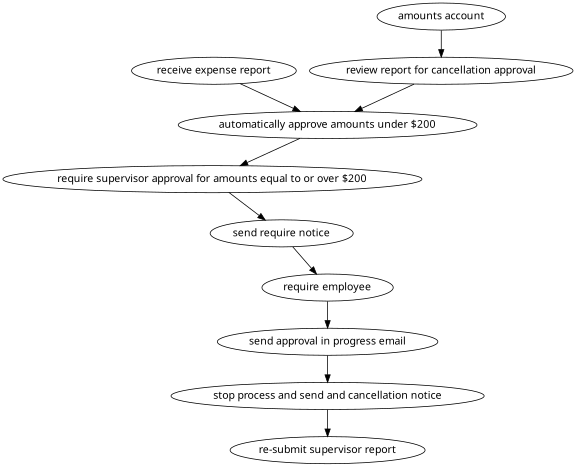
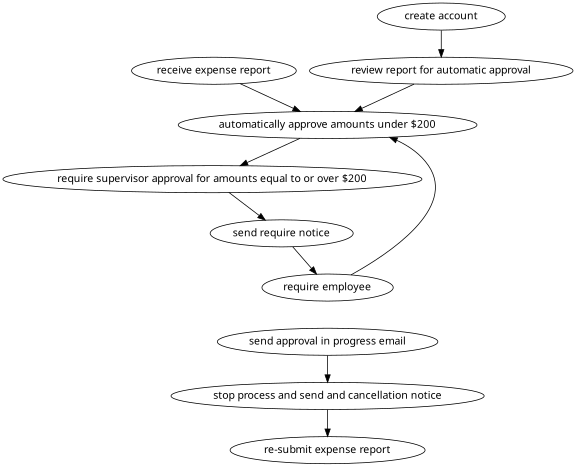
node "amounts account": label "amounts account" -> "create account"
node "review report for cancellation approval": label "review report for cancellation approval" -> "review report for automatic approval"
edge "require employee" -> "send approval in progress email": now "require employee" -> "automatically approve amounts under $200"
node "re-submit supervisor report": label "re-submit supervisor report" -> "re-submit expense report"
